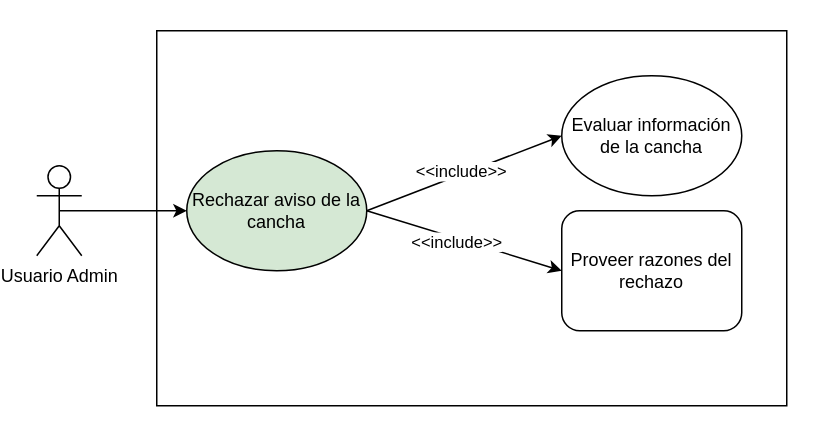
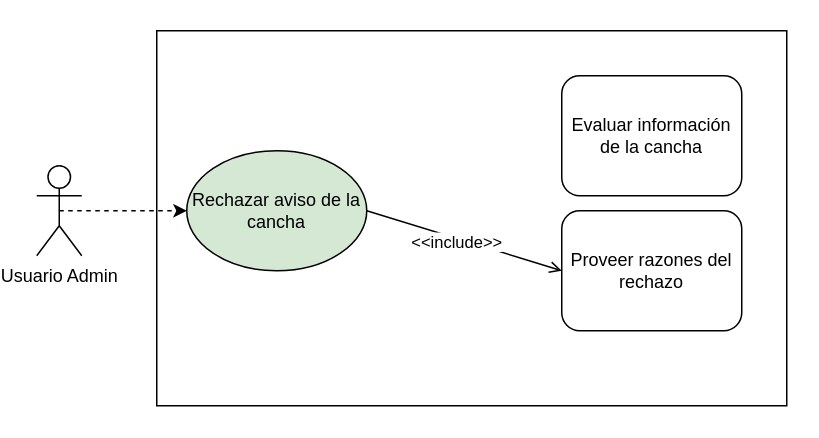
node "Evaluar información de la cancha": shape ellipse -> rounded rectangle
edge "Rechazar aviso de la cancha" -> "Evaluar información de la cancha": removed, label "<<include>>"
edge "Usuario Admin" -> "Rechazar aviso de la cancha": style solid -> dashed
edge "Rechazar aviso de la cancha" -> "Proveer razones del rechazo": arrowhead classic -> open
